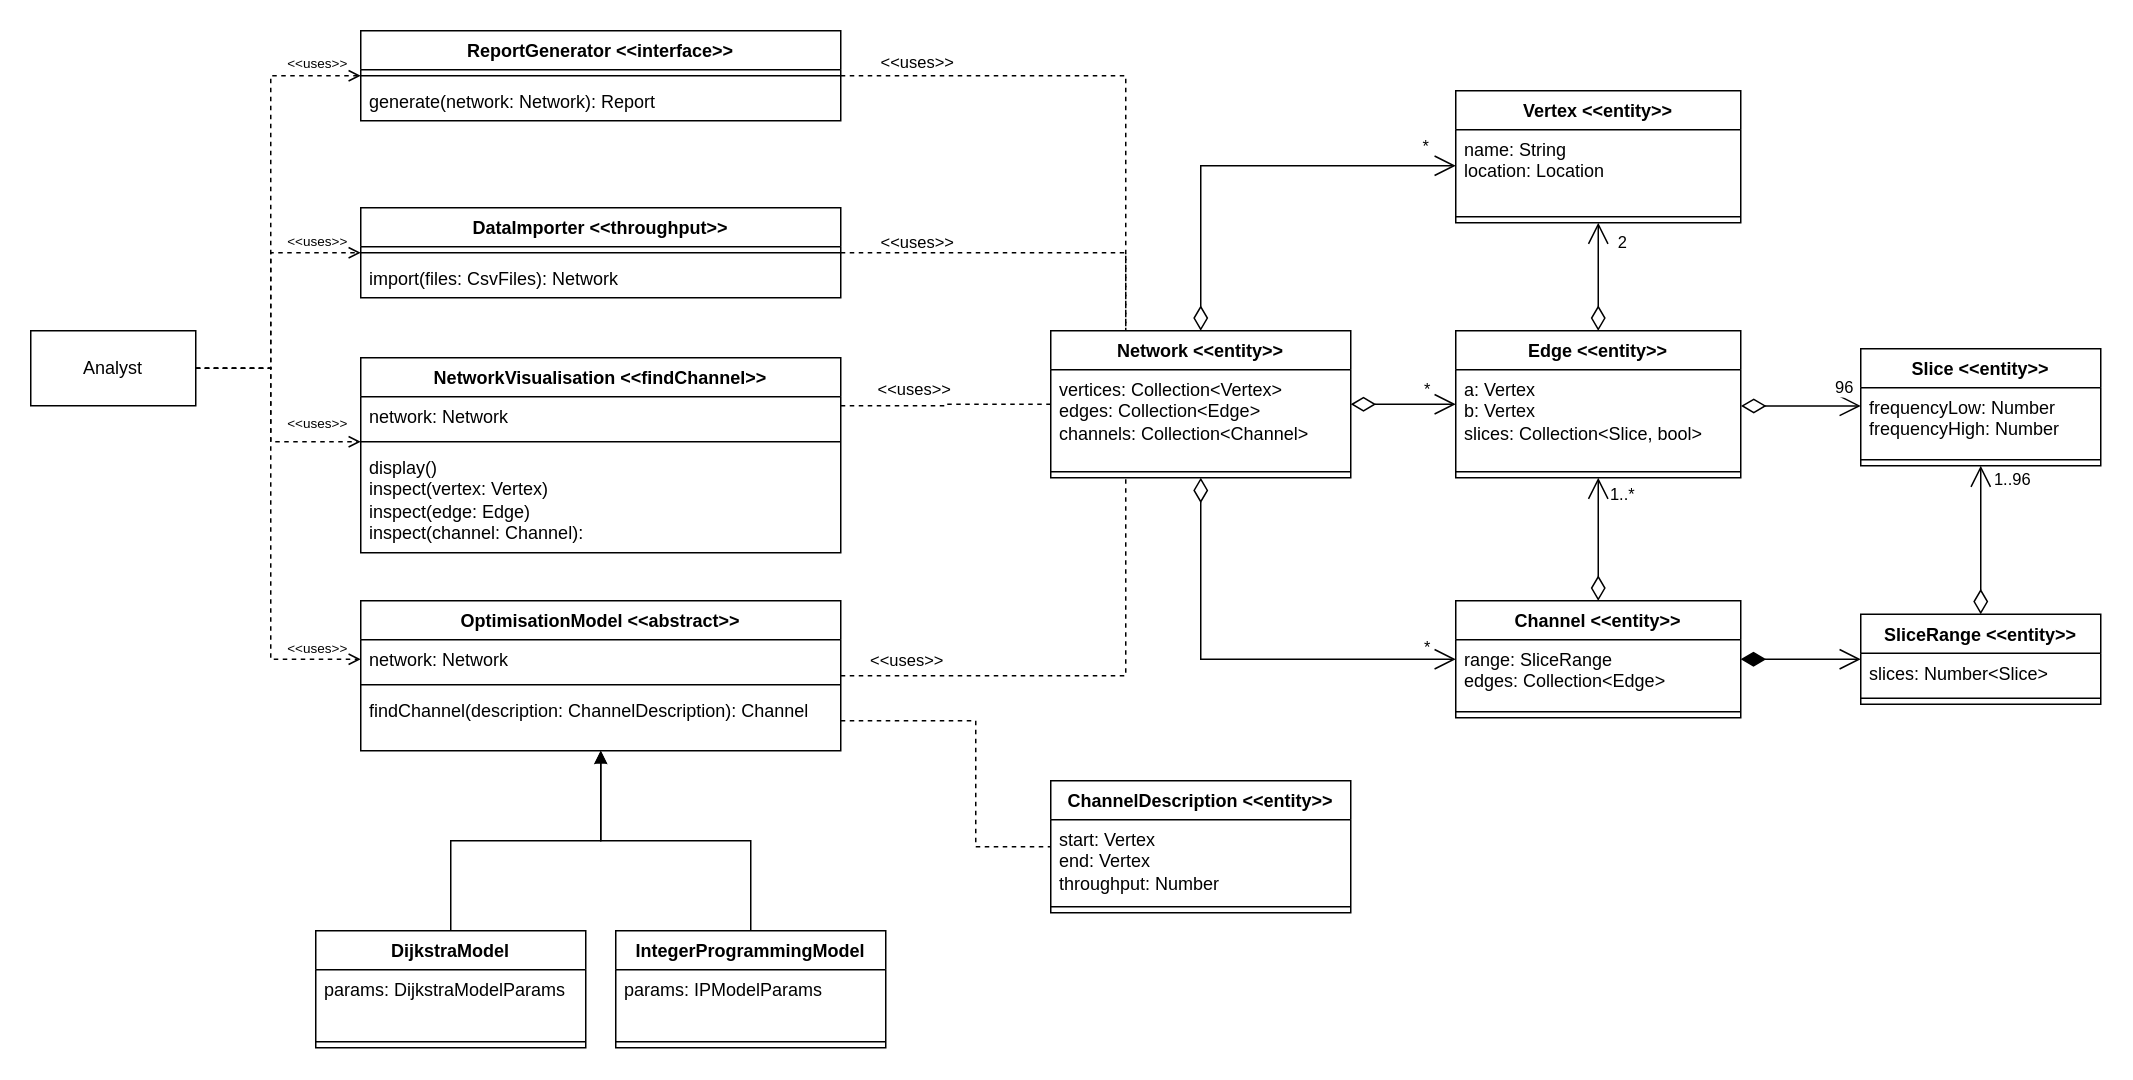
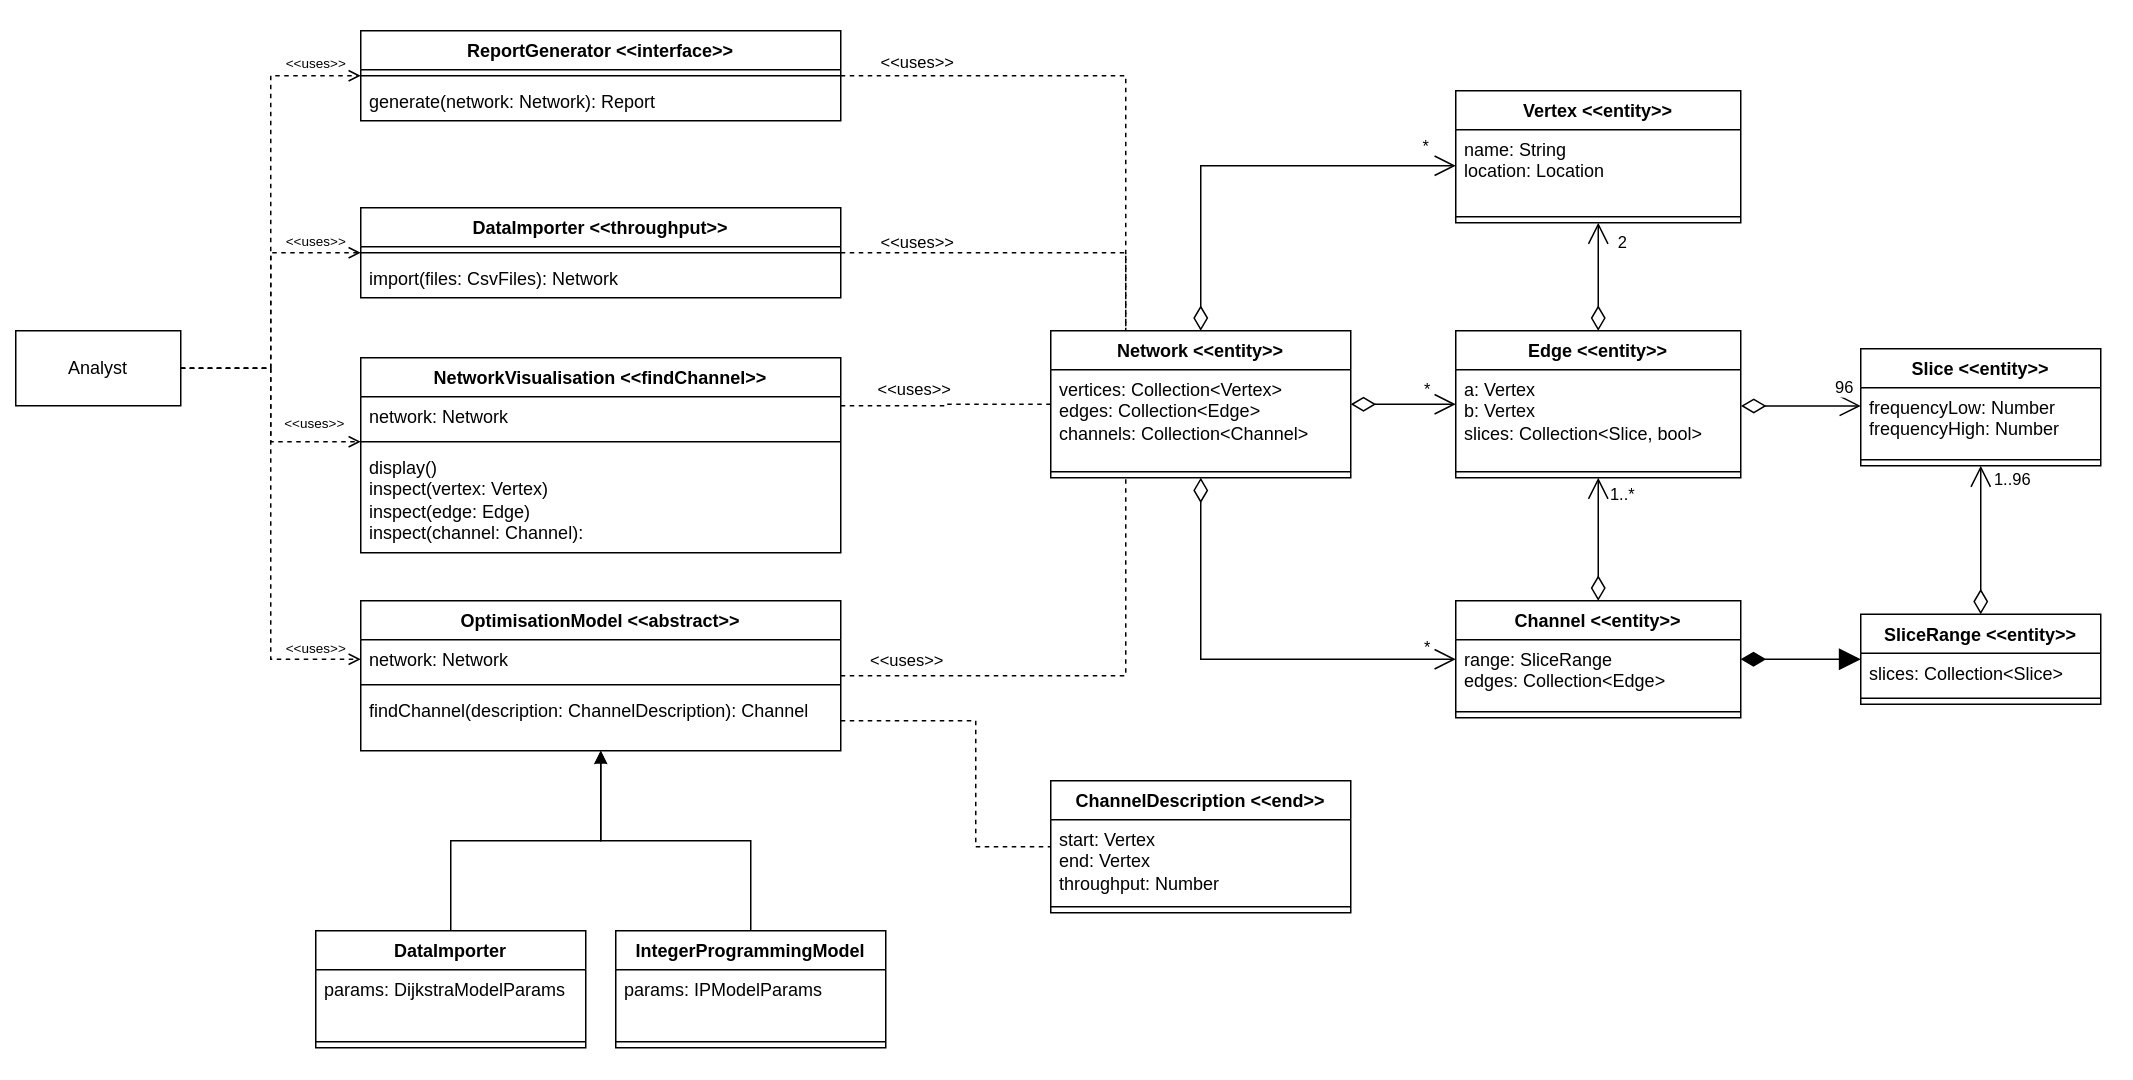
node "Analyst": moved (113, 368) -> (98, 368)
edge "Channel <<entity>>" -- "SliceRange <<entity>>": arrowhead open -> block
node "slices: Number<Slice>": label "slices: Number<Slice>" -> "slices: Collection<Slice>"
node "ChannelDescription <<entity>>": label "ChannelDescription <<entity>>" -> "ChannelDescription <<end>>"
node "DijkstraModel": label "DijkstraModel" -> "DataImporter"
